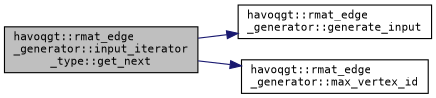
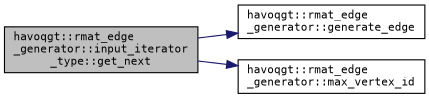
node "havoqgt::rmat_edge _generator::generate_input": label "havoqgt::rmat_edge _generator::generate_input" -> "havoqgt::rmat_edge _generator::generate_edge"
